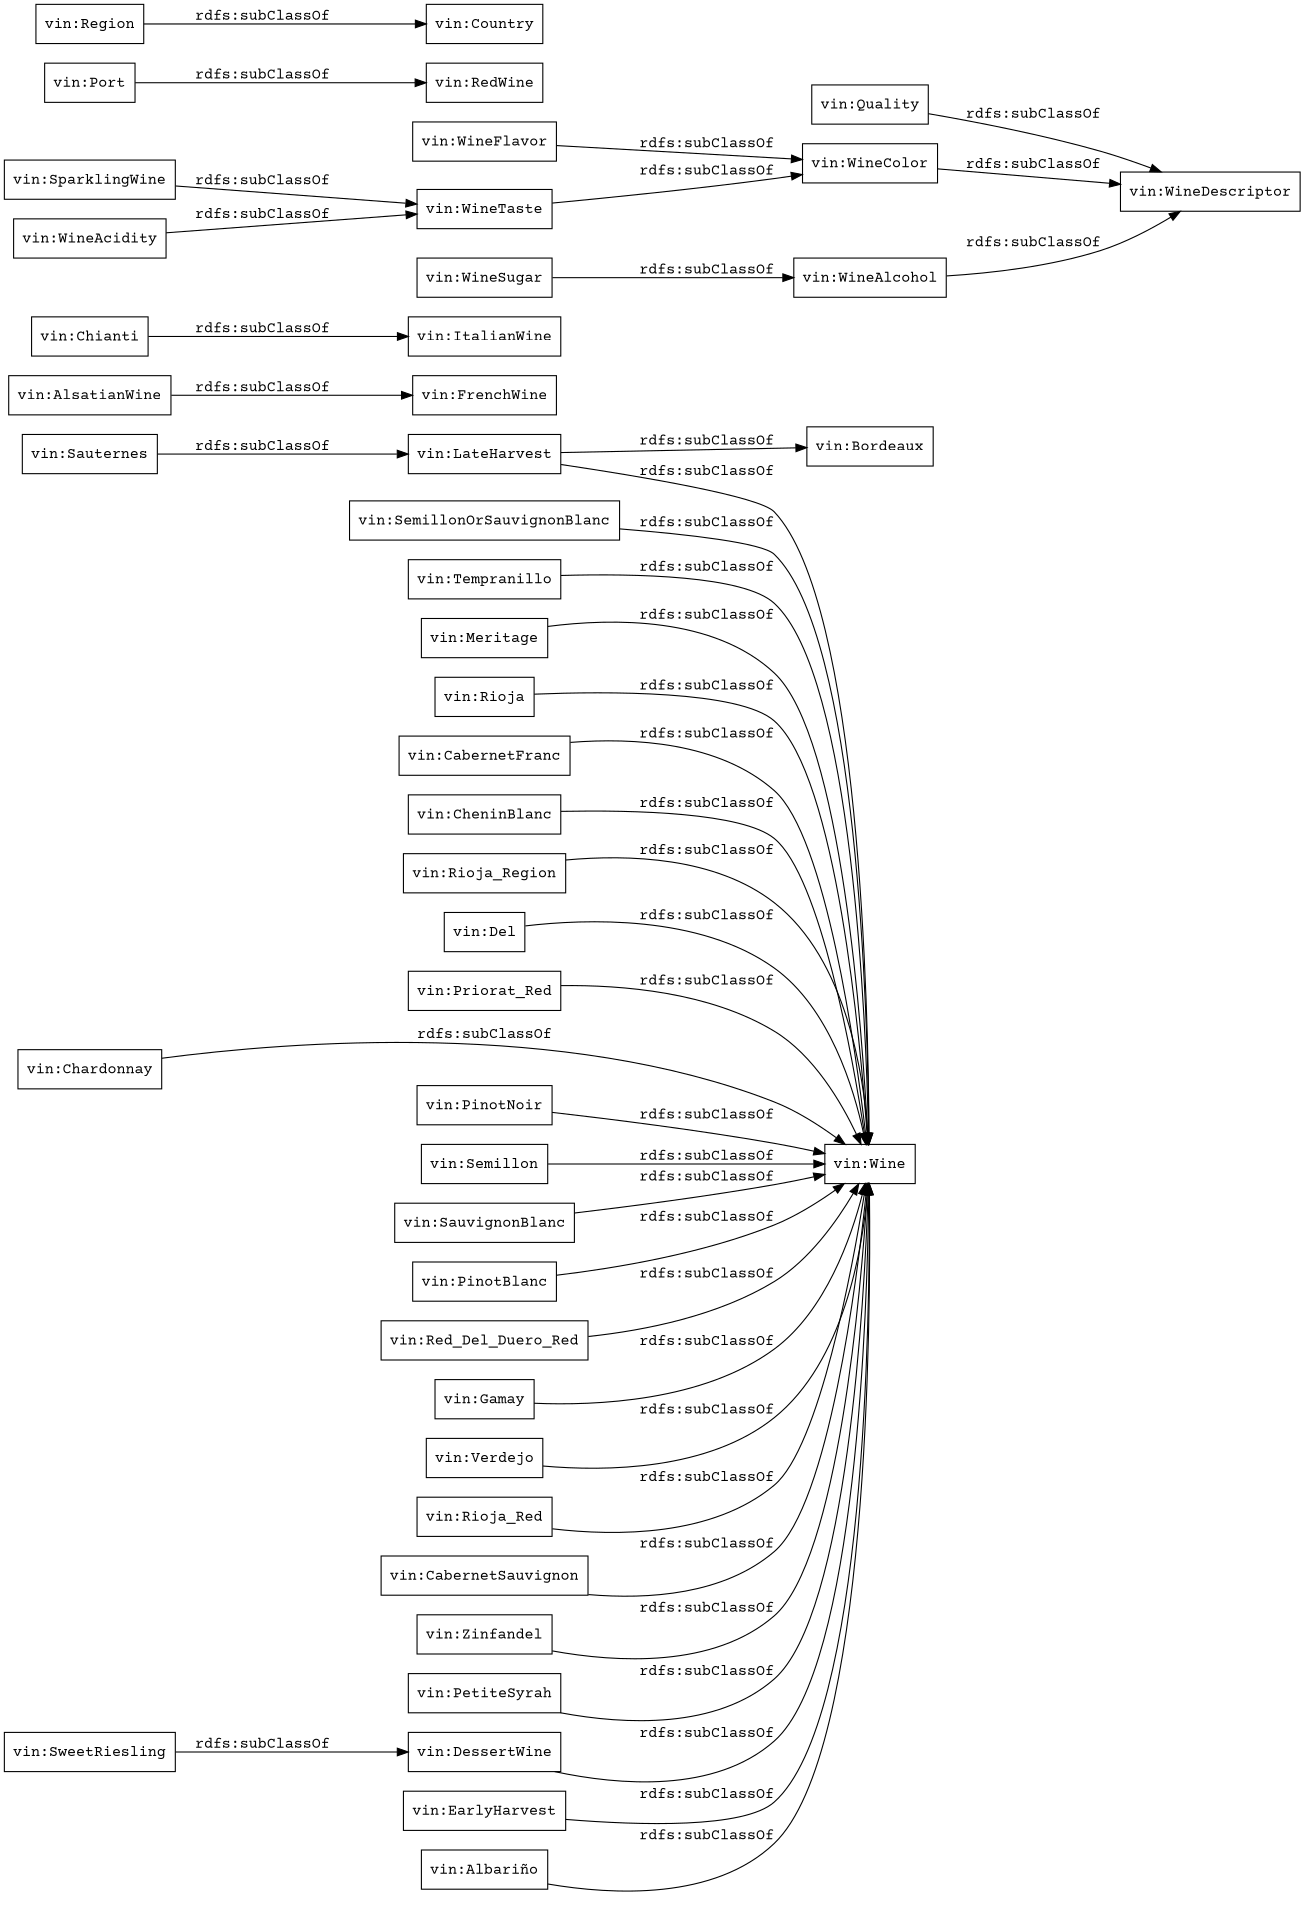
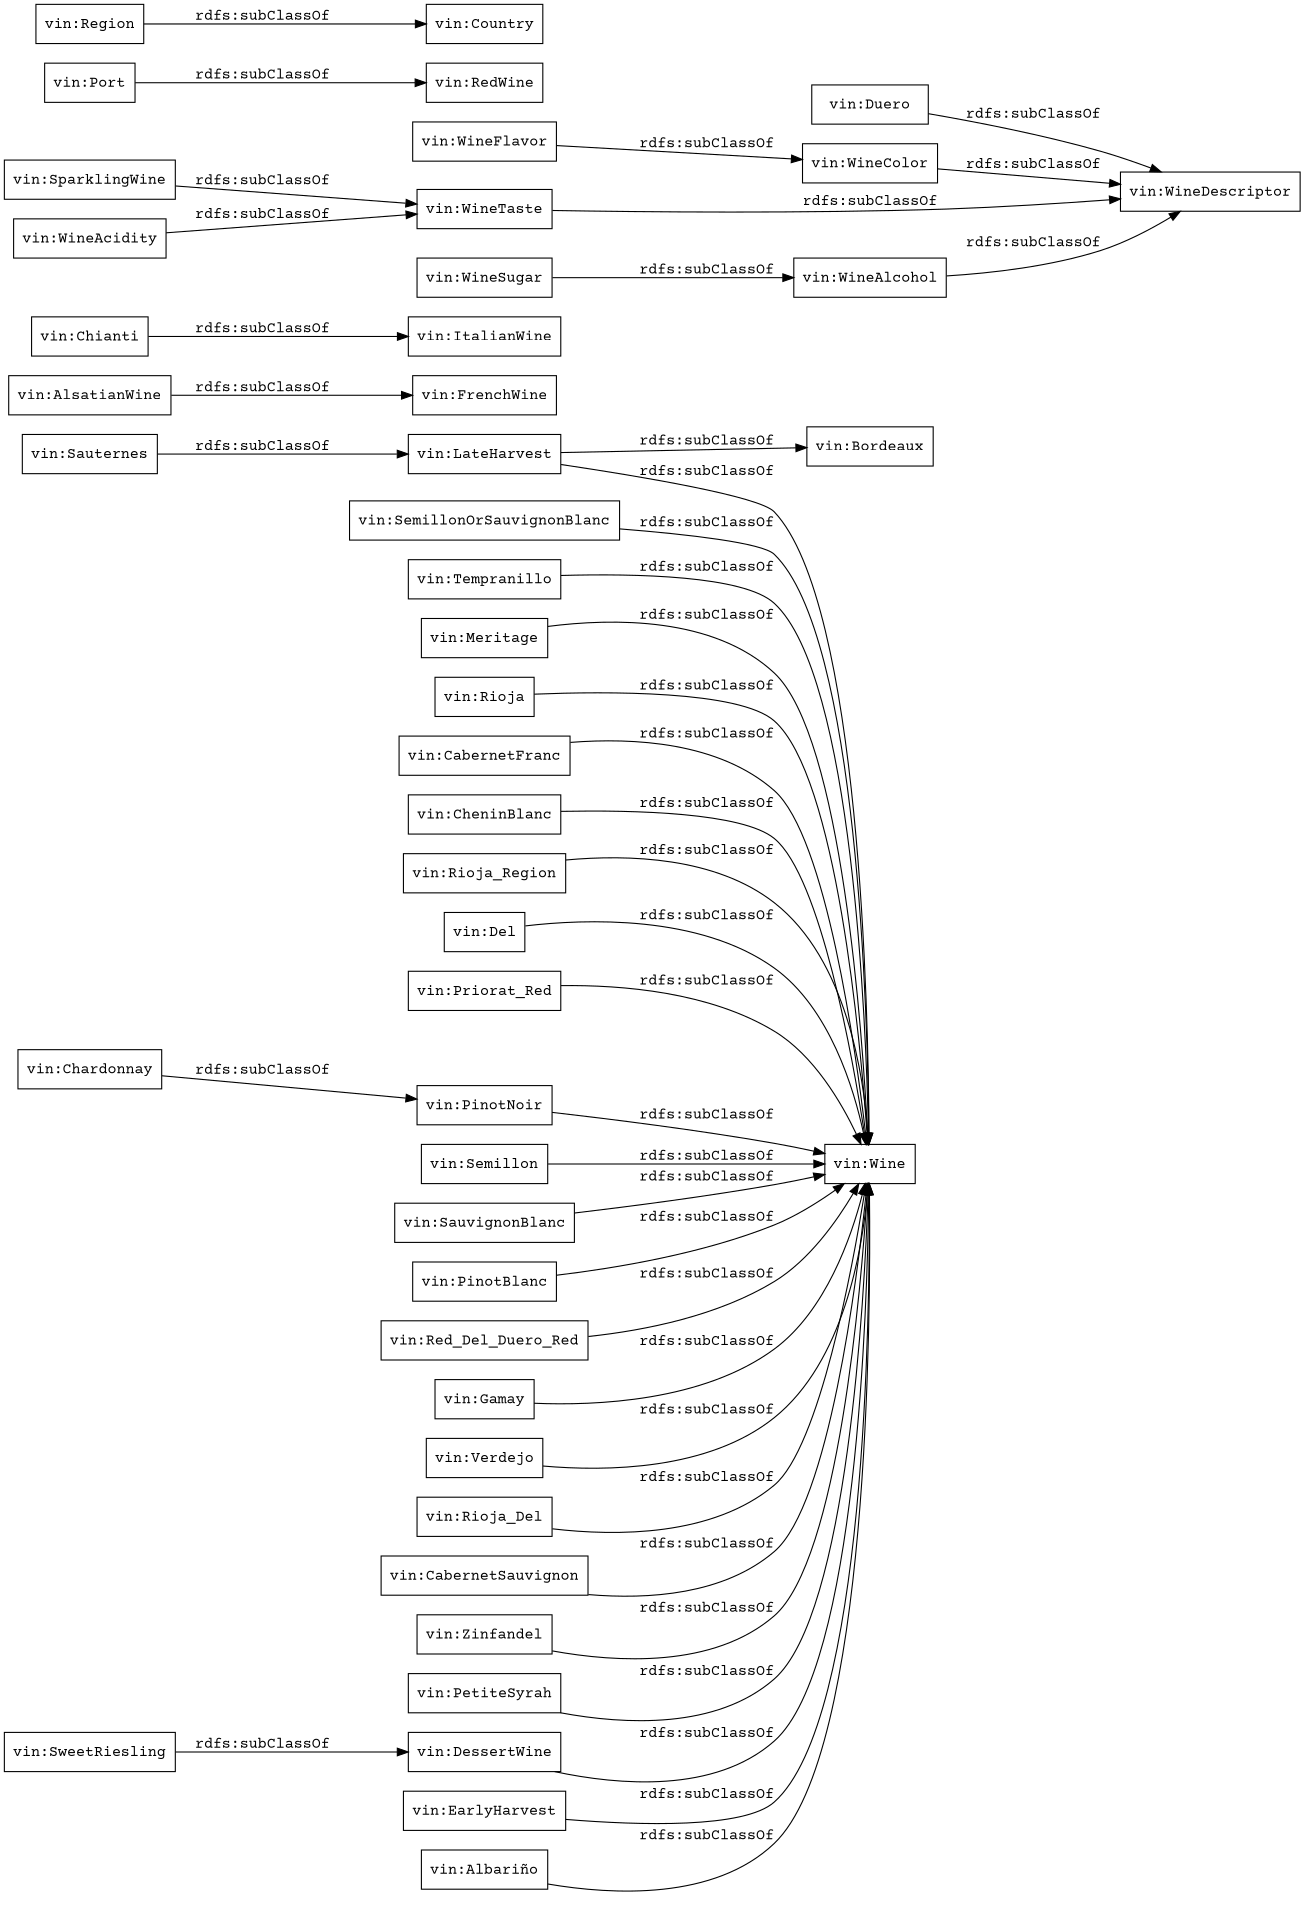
node "vin:Quality": label "vin:Quality" -> "vin:Duero"
edge "vin:WineTaste" -> "vin:WineColor": now "vin:WineTaste" -> "vin:WineDescriptor"
edge "vin:Chardonnay" -> "vin:Wine": now "vin:Chardonnay" -> "vin:PinotNoir"
node "vin:Rioja_Red": label "vin:Rioja_Red" -> "vin:Rioja_Del"
